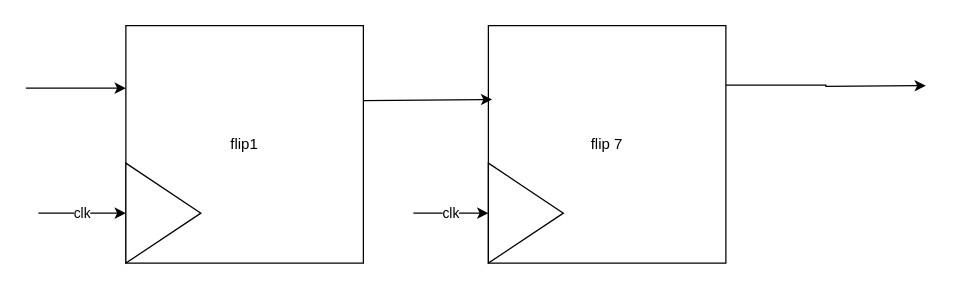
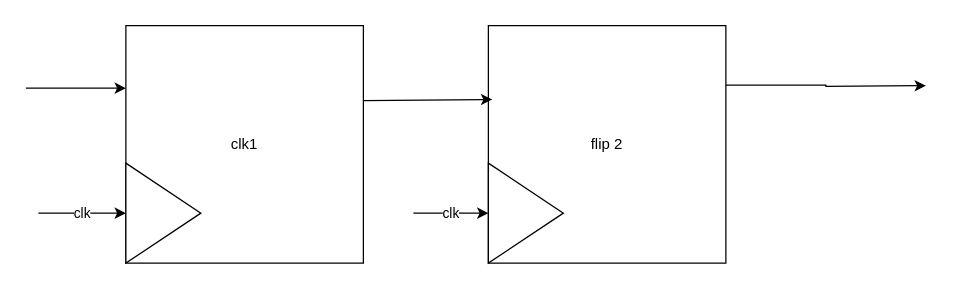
node "flip1": label "flip1" -> "clk1"
node "flip 7": label "flip 7" -> "flip 2"
